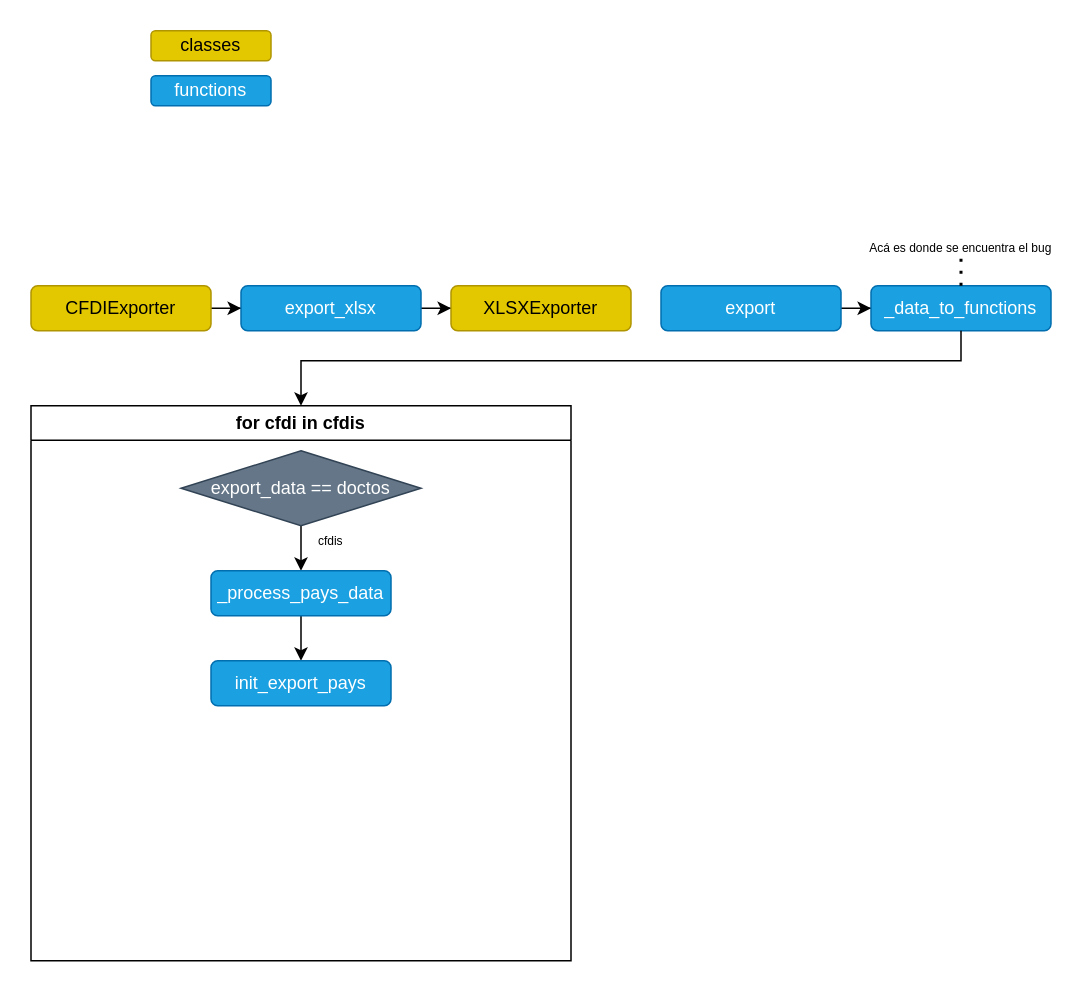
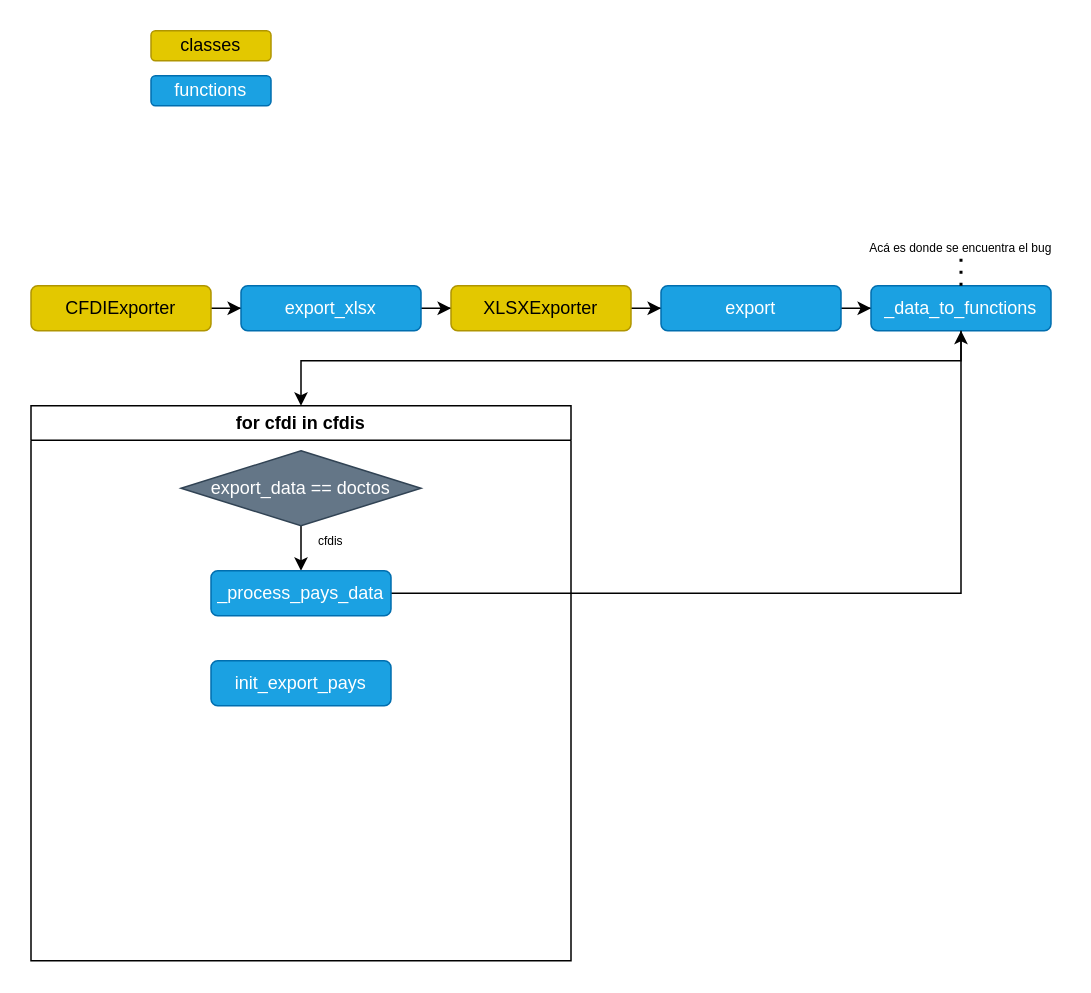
edge "XLSXExporter" -> "export": added
edge "_process_pays_data" -> "init_export_pays": now "_process_pays_data" -> "_data_to_functions"
